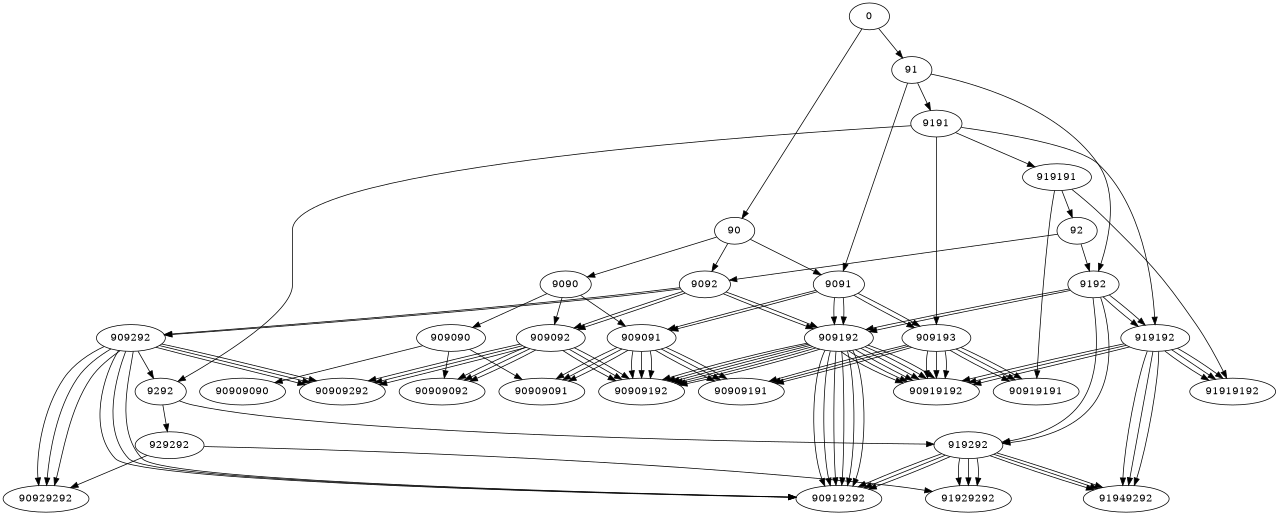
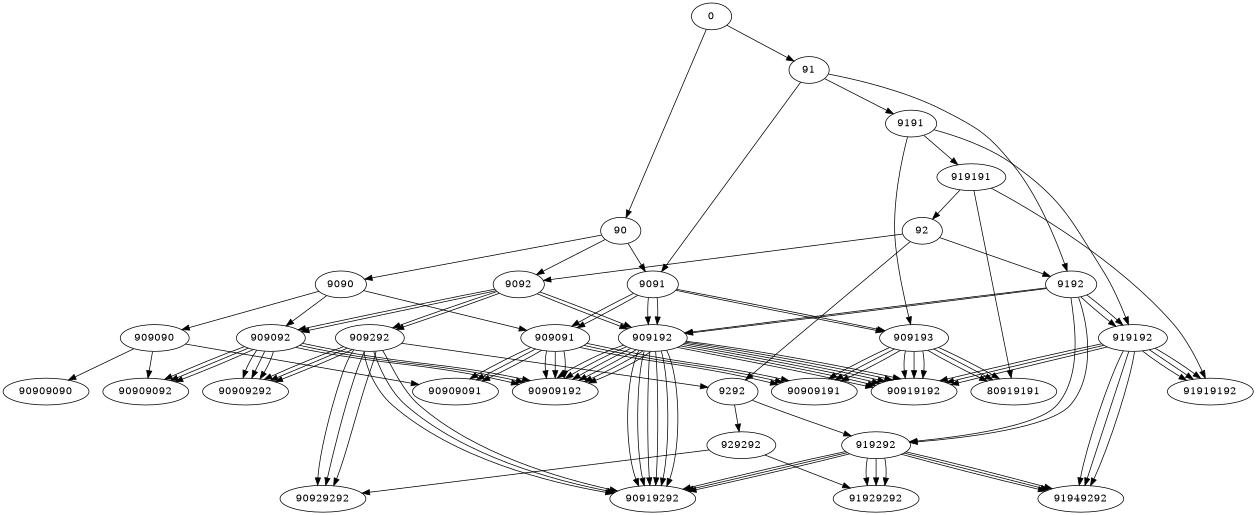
edge "9191" -> "9292": now "92" -> "9292"
node "90919191": label "90919191" -> "80919191"
